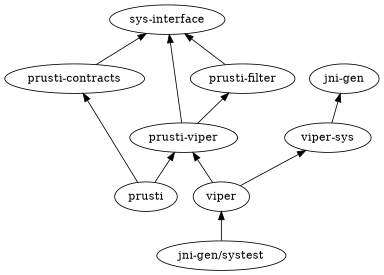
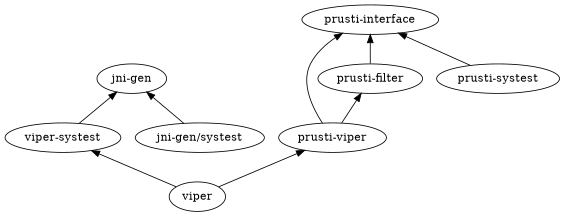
node "sys-interface": label "sys-interface" -> "prusti-interface"
node "prusti-contracts": label "prusti-contracts" -> "prusti-systest"
node "viper-sys": label "viper-sys" -> "viper-systest"
node "prusti": removed
edge "jni-gen/systest" -> "viper": now "jni-gen/systest" -> "jni-gen"
